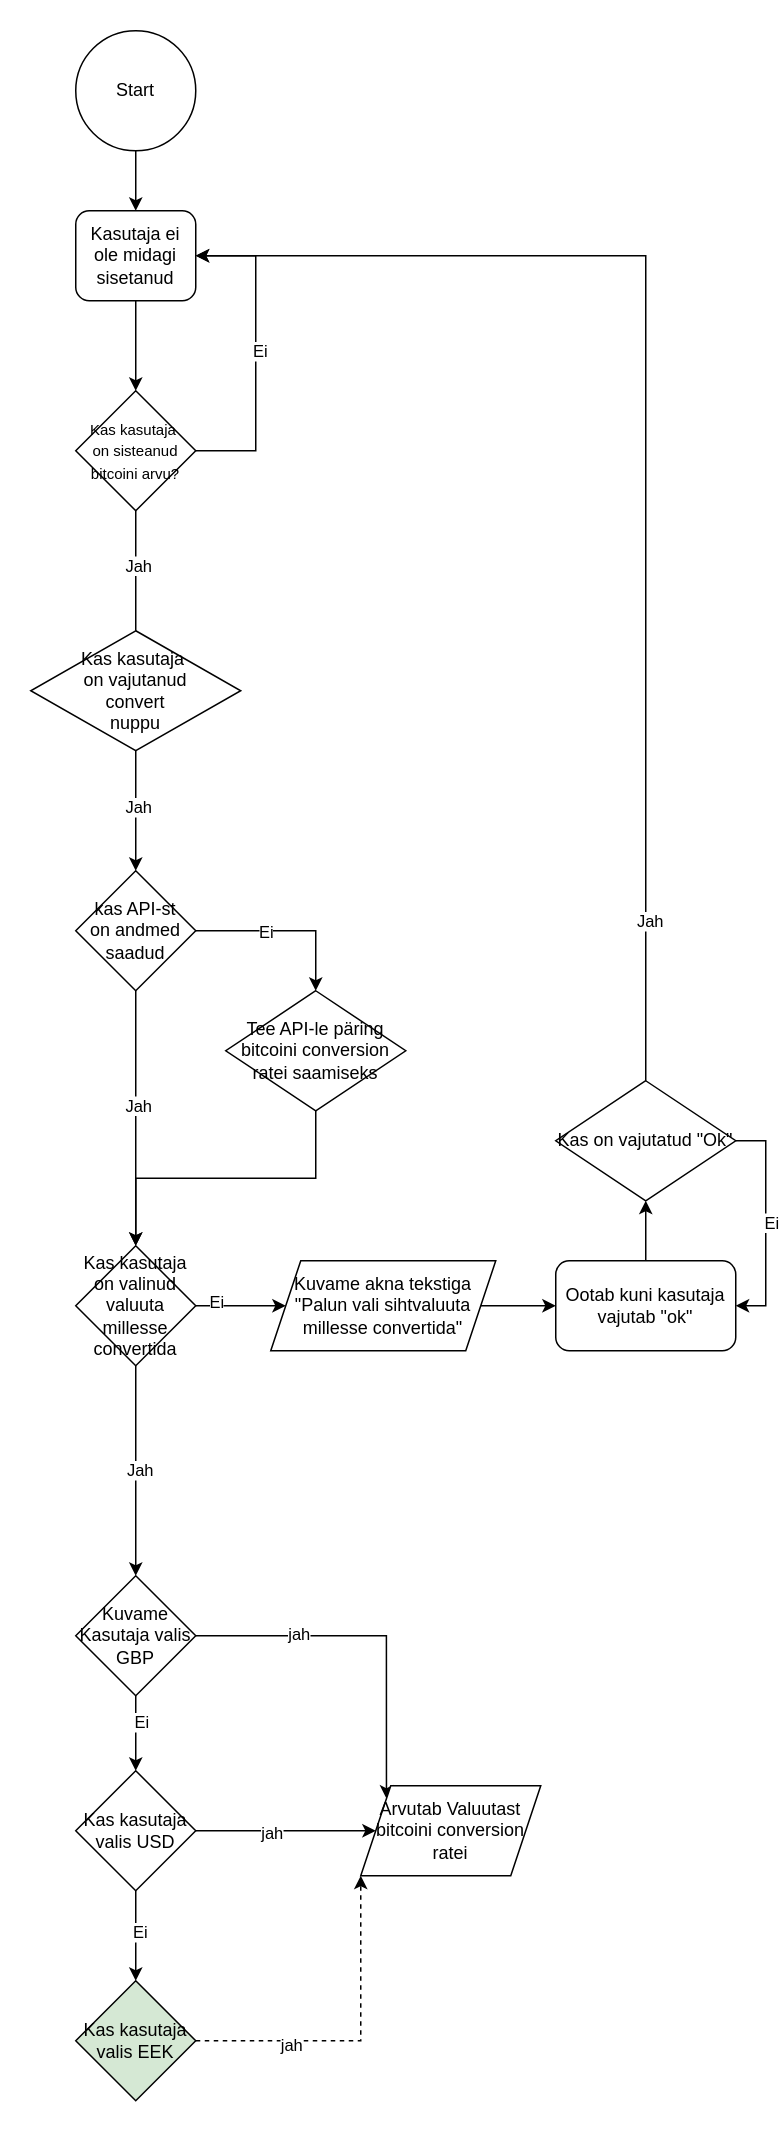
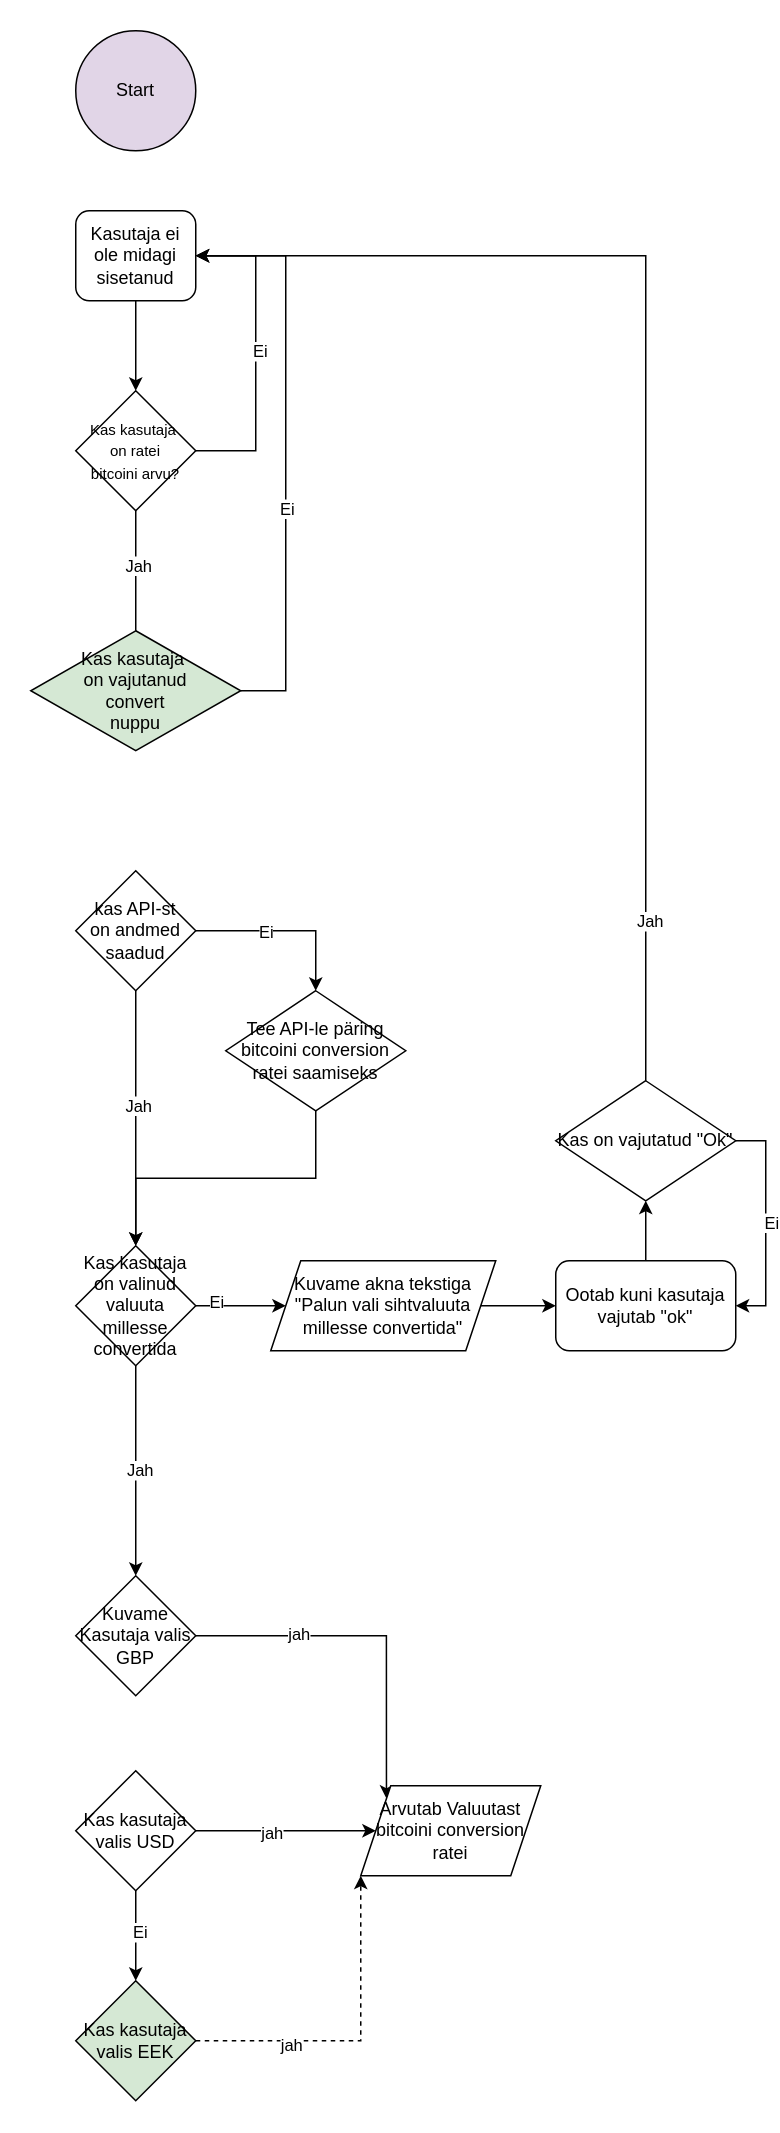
node "Start": fillcolor #ffffff -> #e1d5e7
edge "Start" -> "Kasutaja ei ole midagi sisetanud": removed
node "Kas kasutaja on sisteanud bitcoini arvu?": label "Kas kasutaja on sisteanud bitcoini arvu?" -> "Kas kasutaja on ratei bitcoini arvu?"
edge "Kas kasutaja on vajutanud convert nuppu" -> "Kasutaja ei ole midagi sisetanud": added, label "Ei"
node "Kas kasutaja on vajutanud convert nuppu": fillcolor #ffffff -> #d5e8d4
edge "Kas kasutaja on vajutanud convert nuppu" -> "kas API-st on andmed saadud": removed, label "Jah"
edge "Kuvame Kasutaja valis GBP" -> "Kas kasutaja valis USD": removed, label "Ei"
